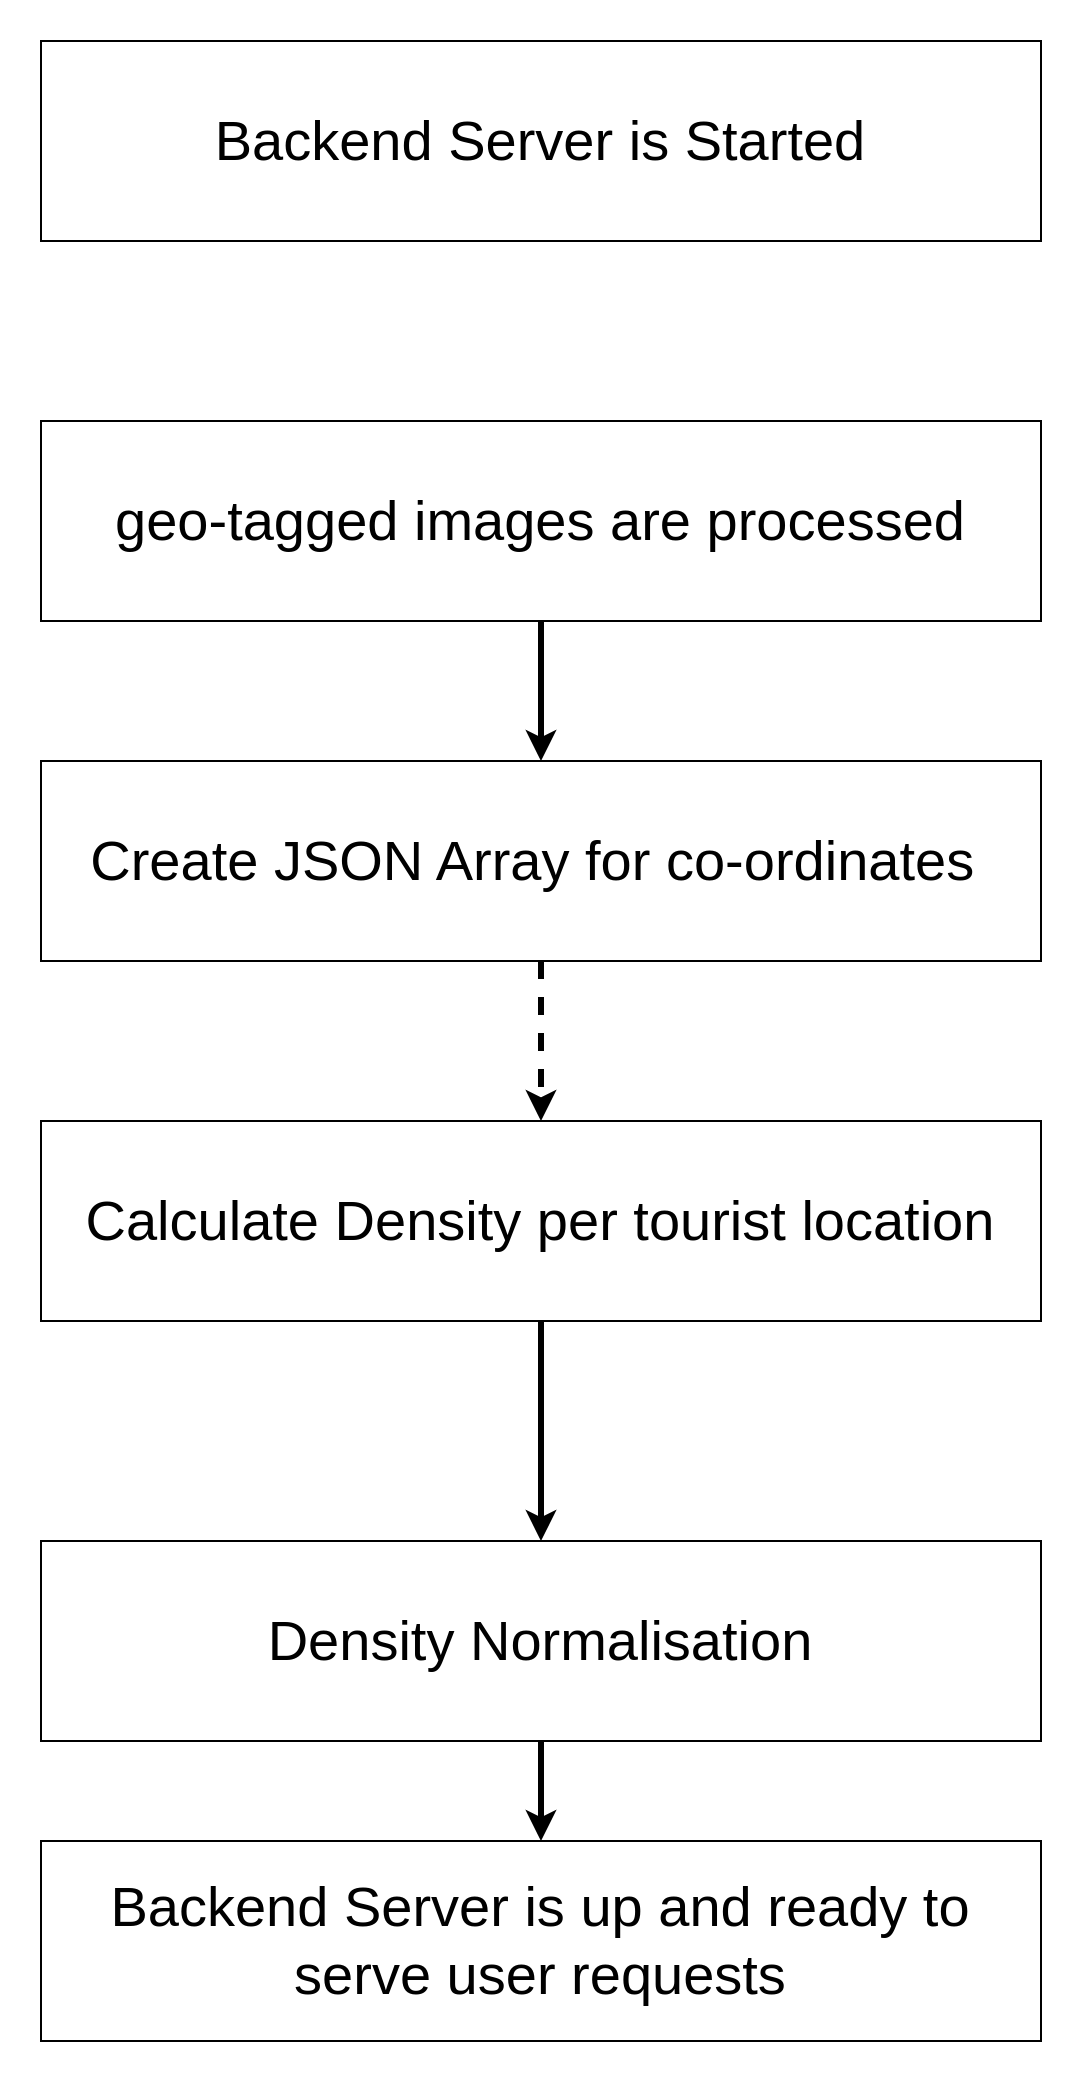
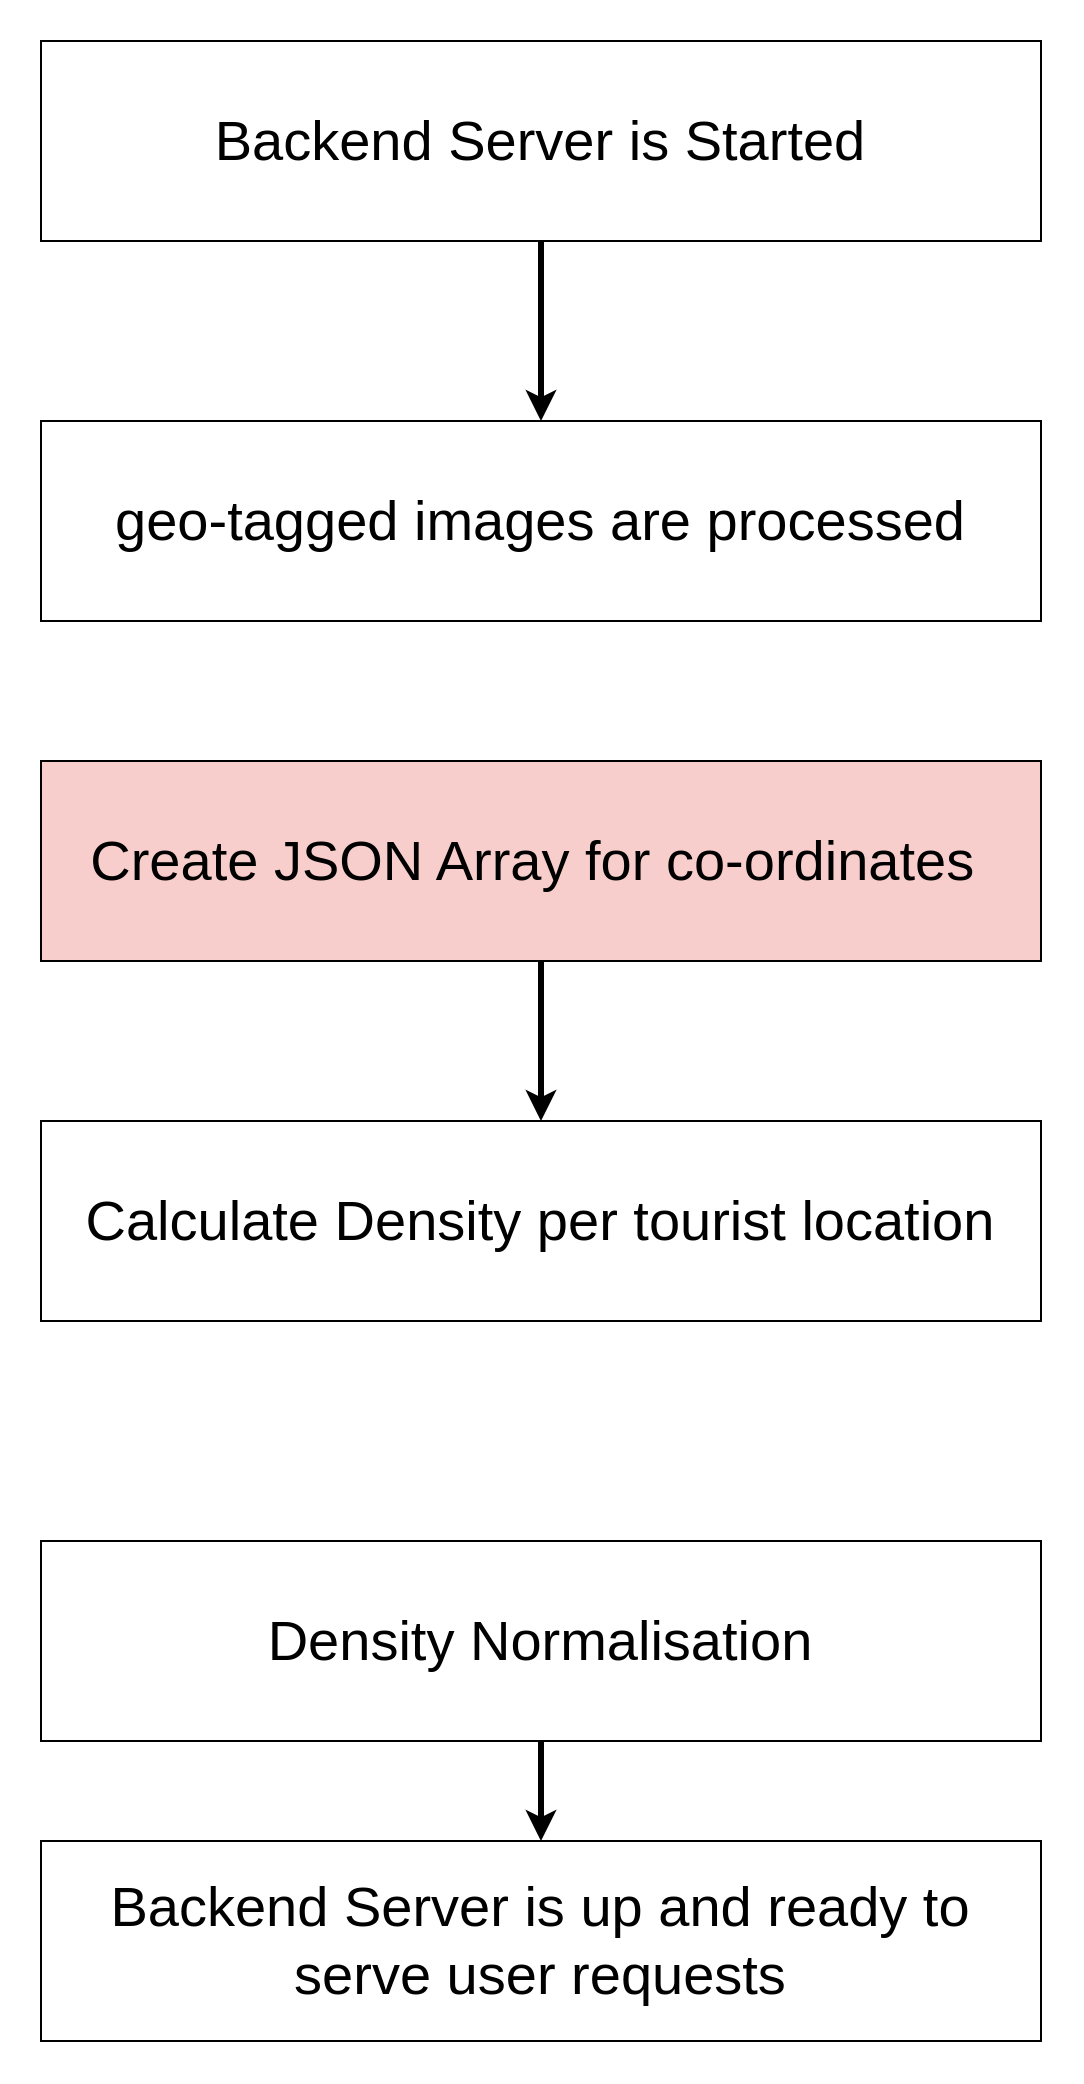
edge "Backend Server is Started" -> "geo-tagged images are processed": added
edge "geo-tagged images are processed" -> "Create JSON Array for co-ordinates": removed
node "Create JSON Array for co-ordinates": fillcolor #ffffff -> #f8cecc
edge "Create JSON Array for co-ordinates" -> "Calculate Density per tourist location": style dashed -> solid
edge "Calculate Density per tourist location" -> "Density Normalisation": removed
